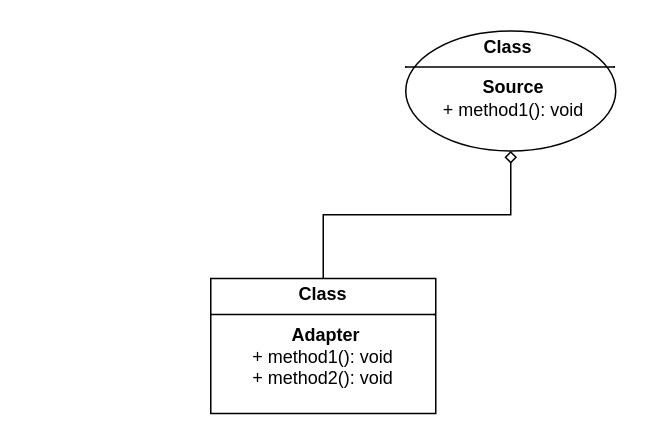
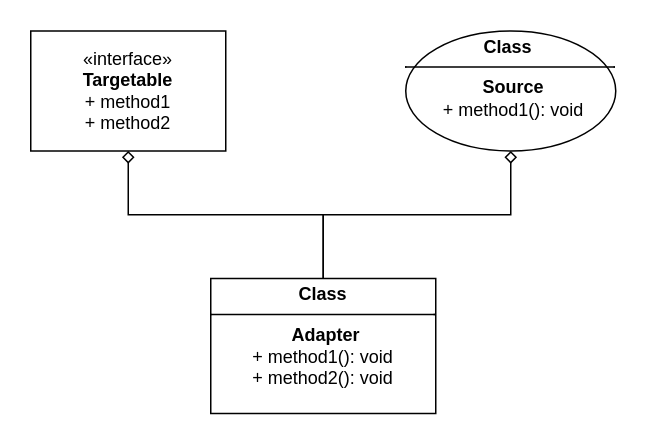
node "«interface» Targetable + method1 + method2": added
edge "Class Adapter + method1(): void + method2(): void" -> "«interface» Targetable + method1 + method2": added
